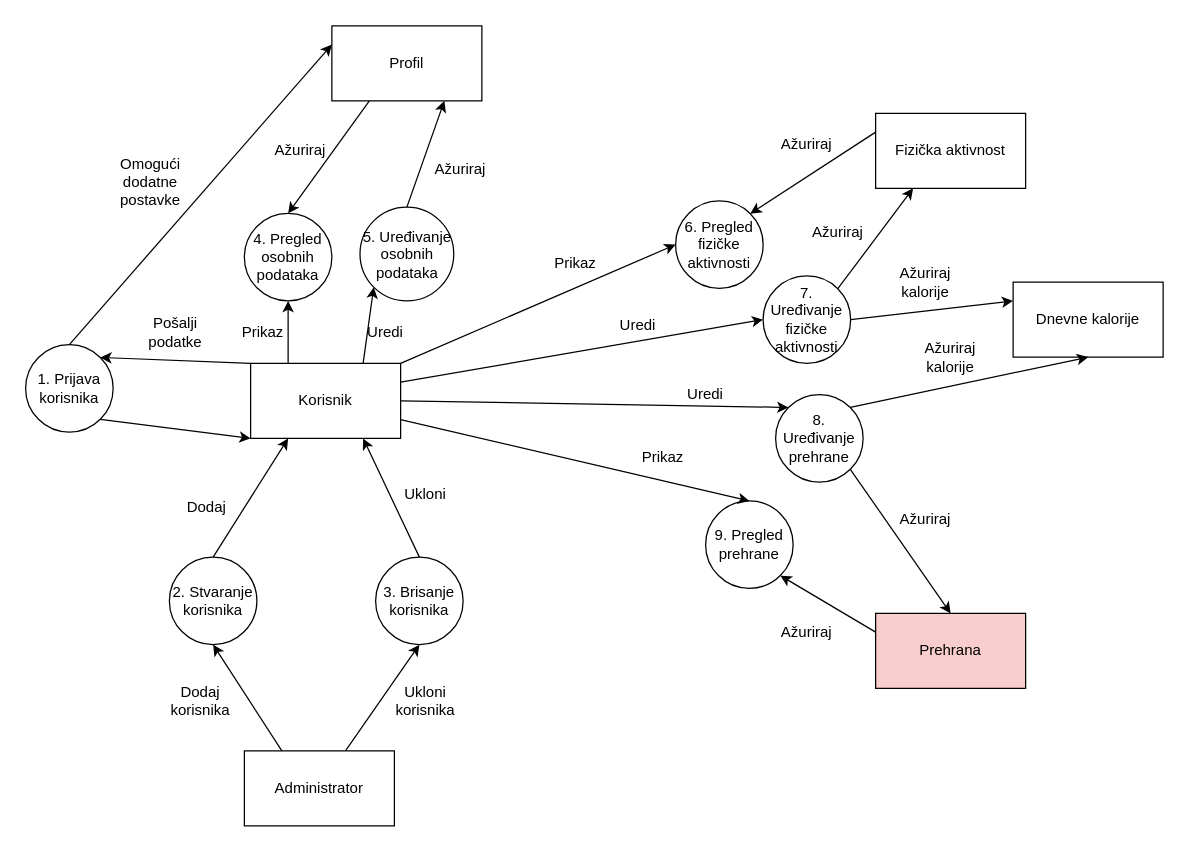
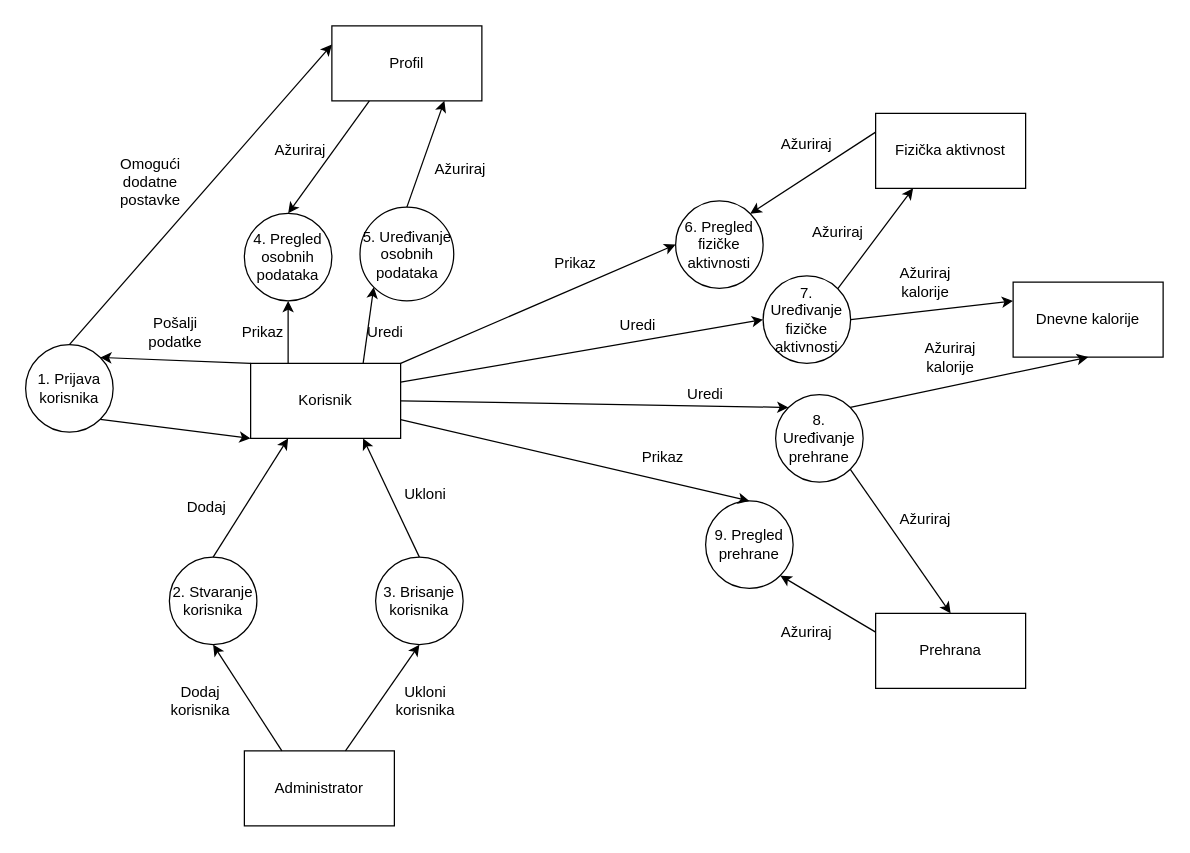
node "Prehrana": fillcolor #f8cecc -> #ffffff
